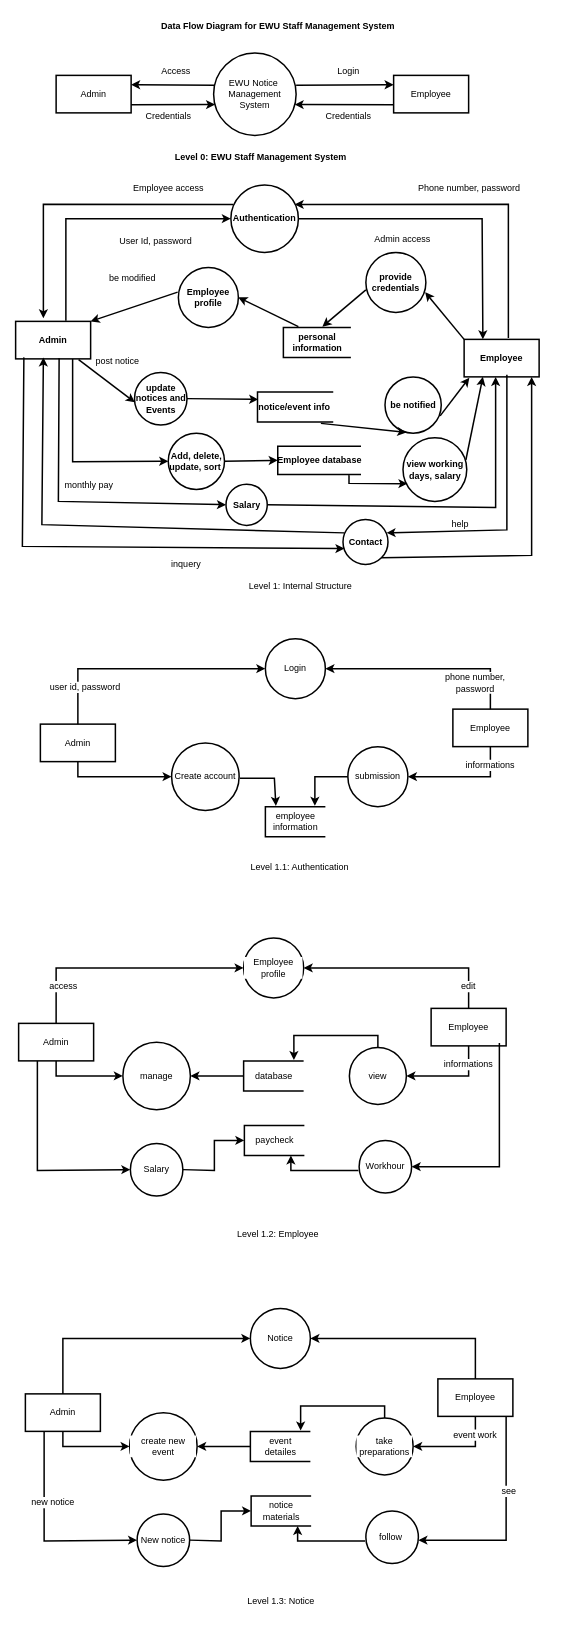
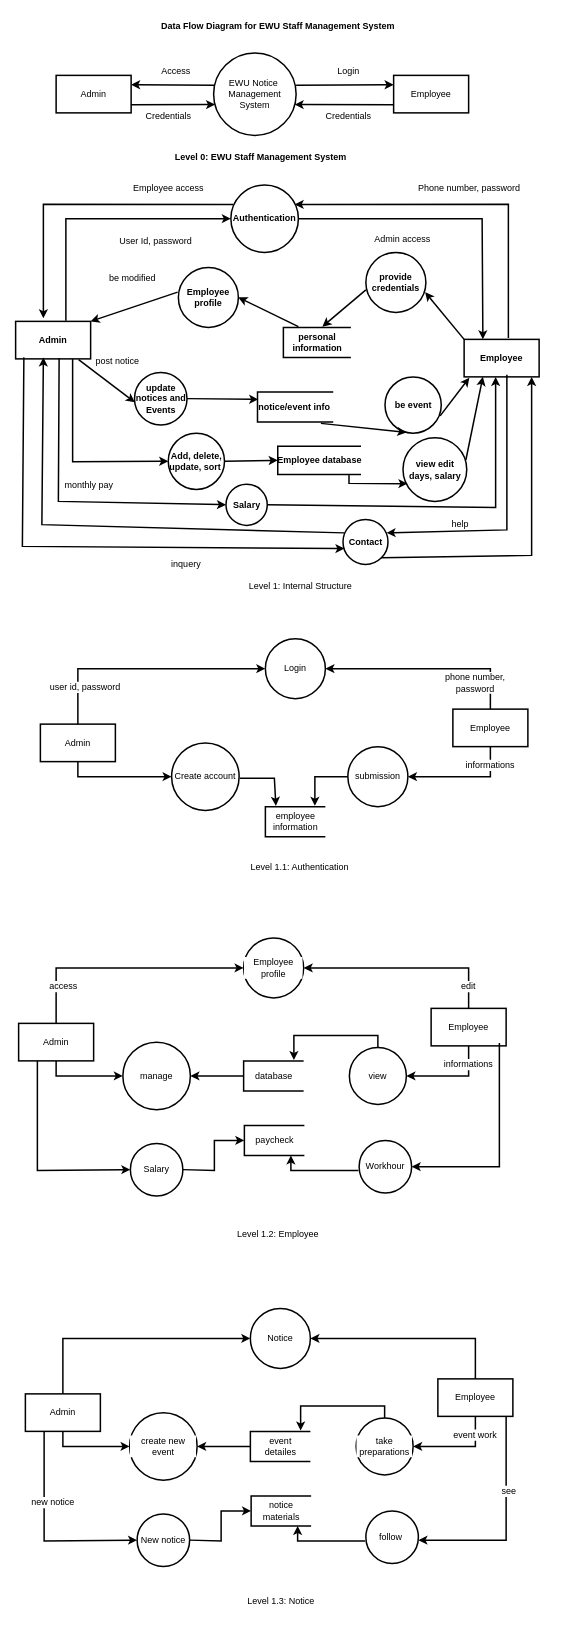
node "be notified": label "be notified" -> "be event"
node "view working days, salary": label "view working days, salary" -> "view edit days, salary"
